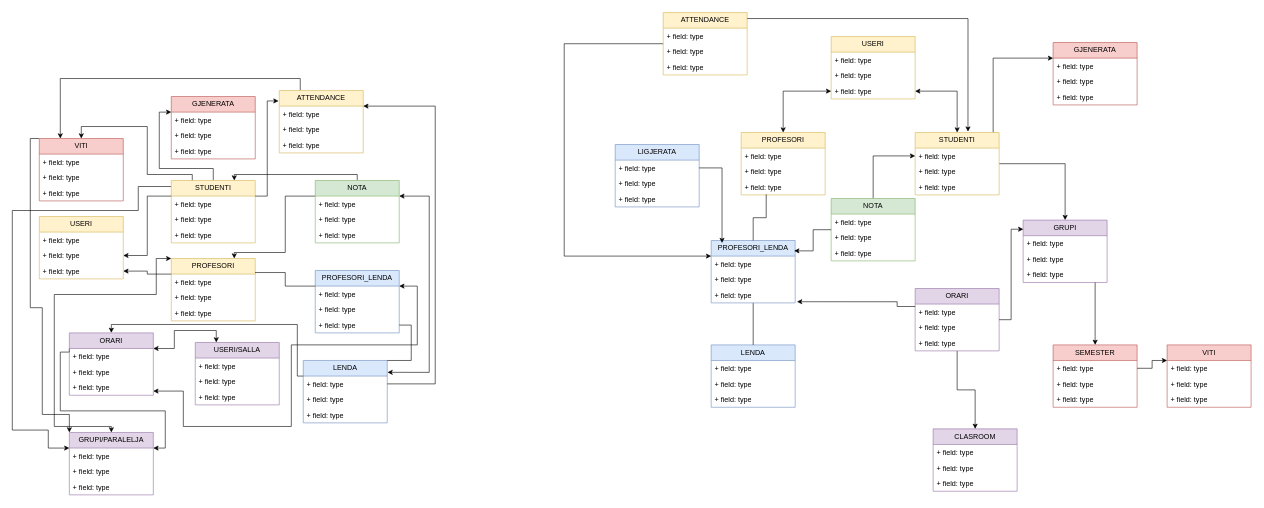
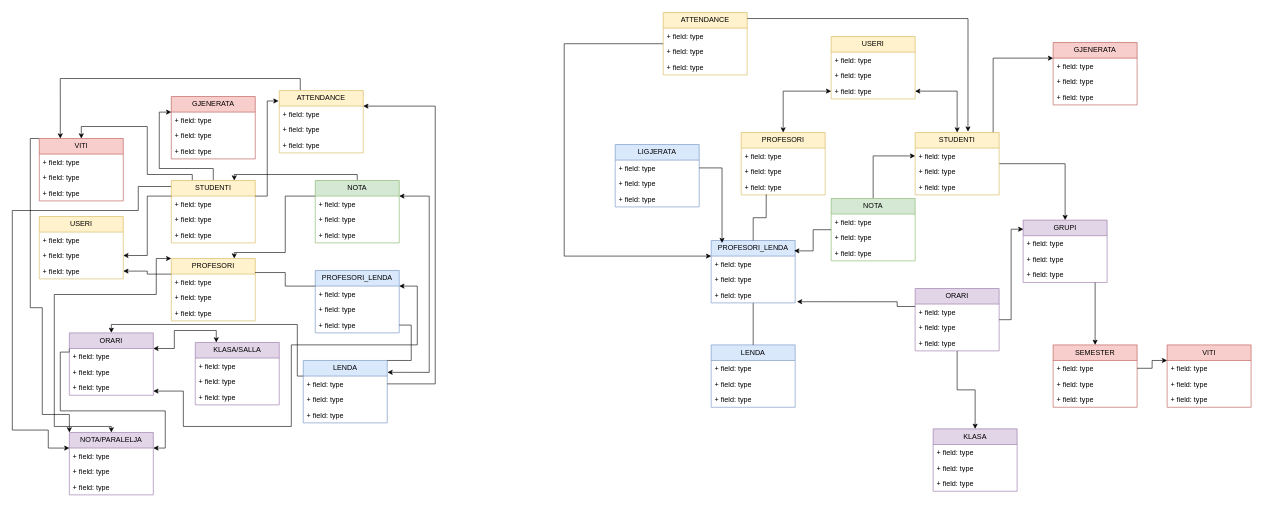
node "USERI/SALLA": label "USERI/SALLA" -> "KLASA/SALLA"
node "CLASROOM": label "CLASROOM" -> "KLASA"
node "GRUPI/PARALELJA": label "GRUPI/PARALELJA" -> "NOTA/PARALELJA"
